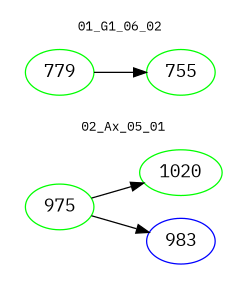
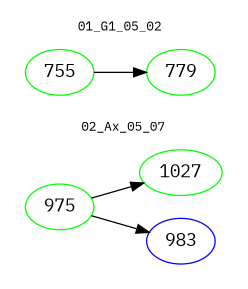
cluster "01_G1_06_02": label "01_G1_06_02" -> "01_G1_05_02"
edge "779" -> "755": reversed
cluster "02_Ax_05_01": label "02_Ax_05_01" -> "02_Ax_05_07"
node "1020": label "1020" -> "1027"
